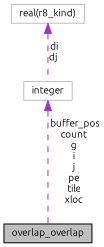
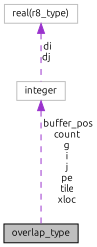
node "real(r8_kind)": label "real(r8_kind)" -> "real(r8_type)"
node "overlap_overlap": label "overlap_overlap" -> "overlap_type"
